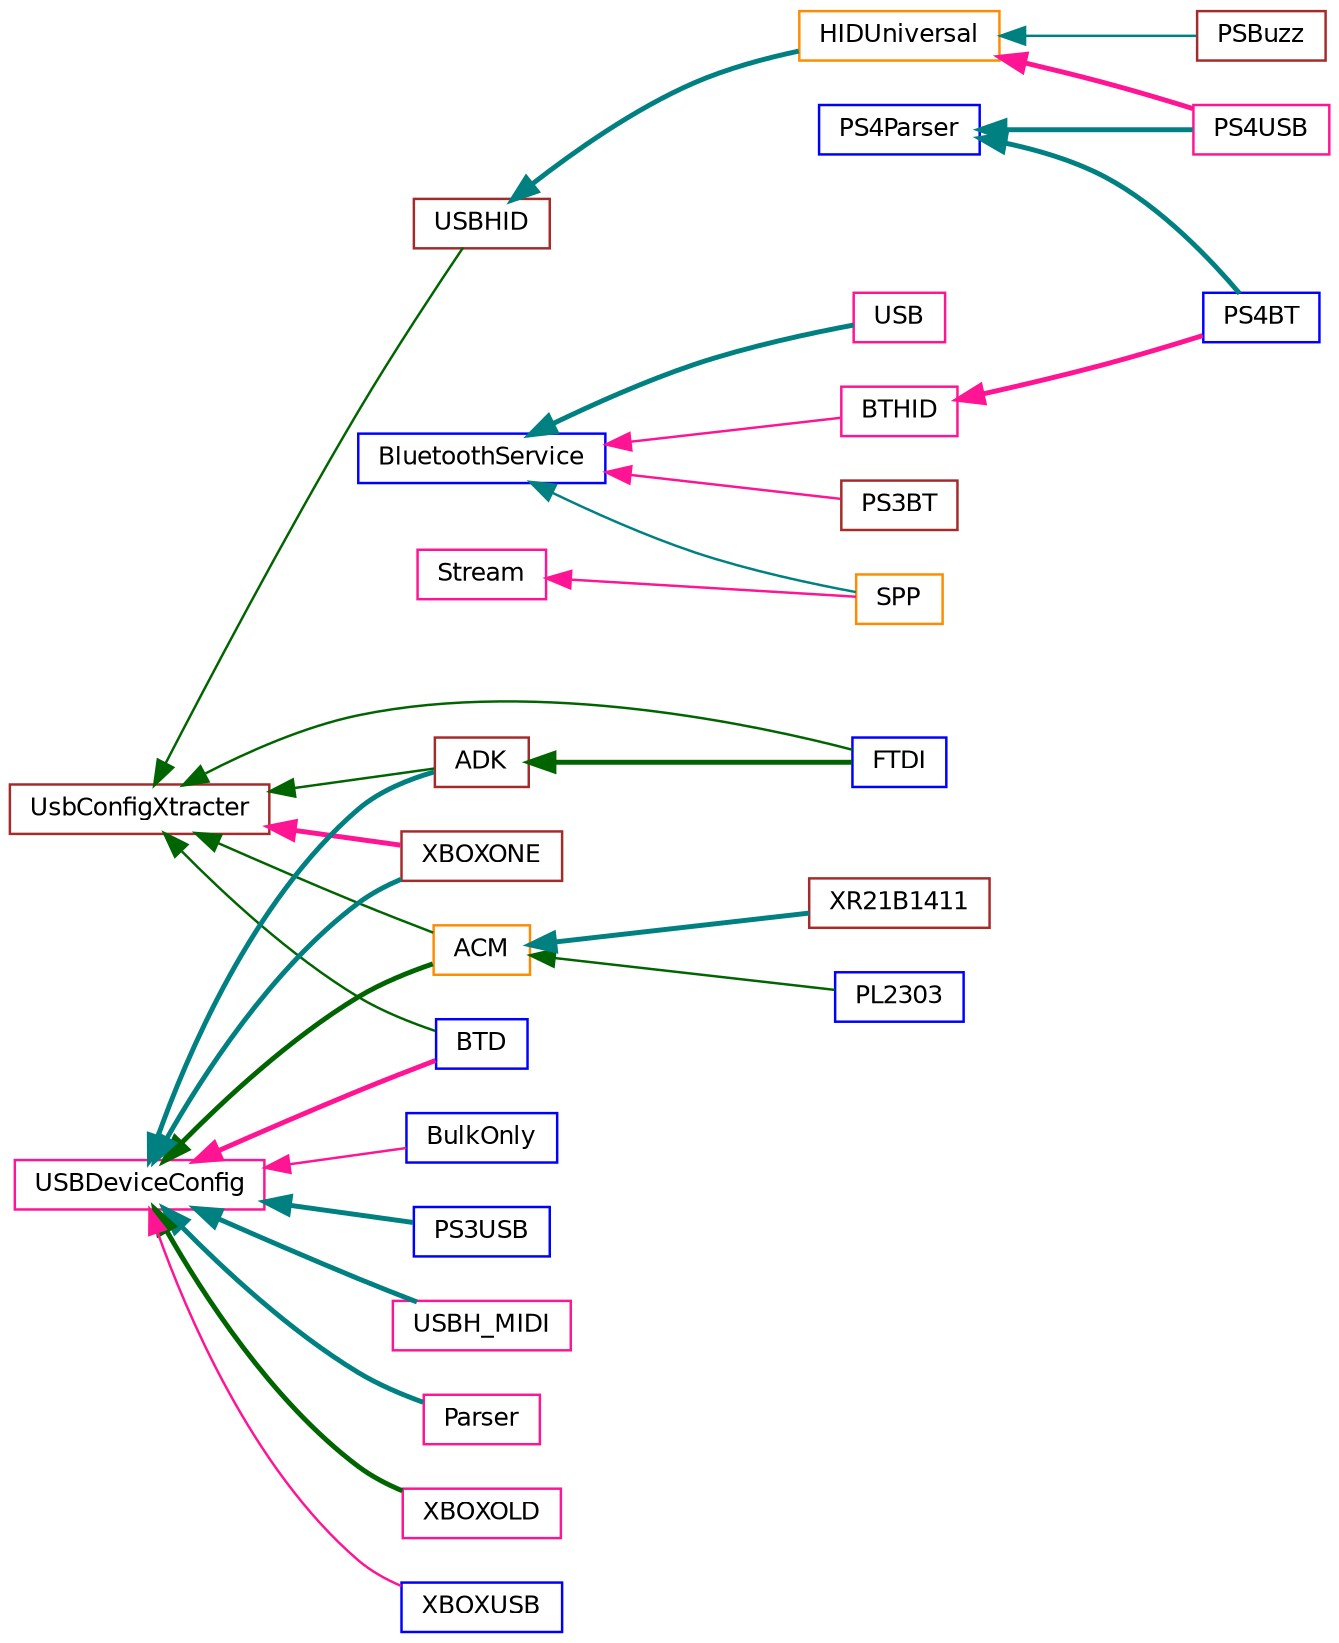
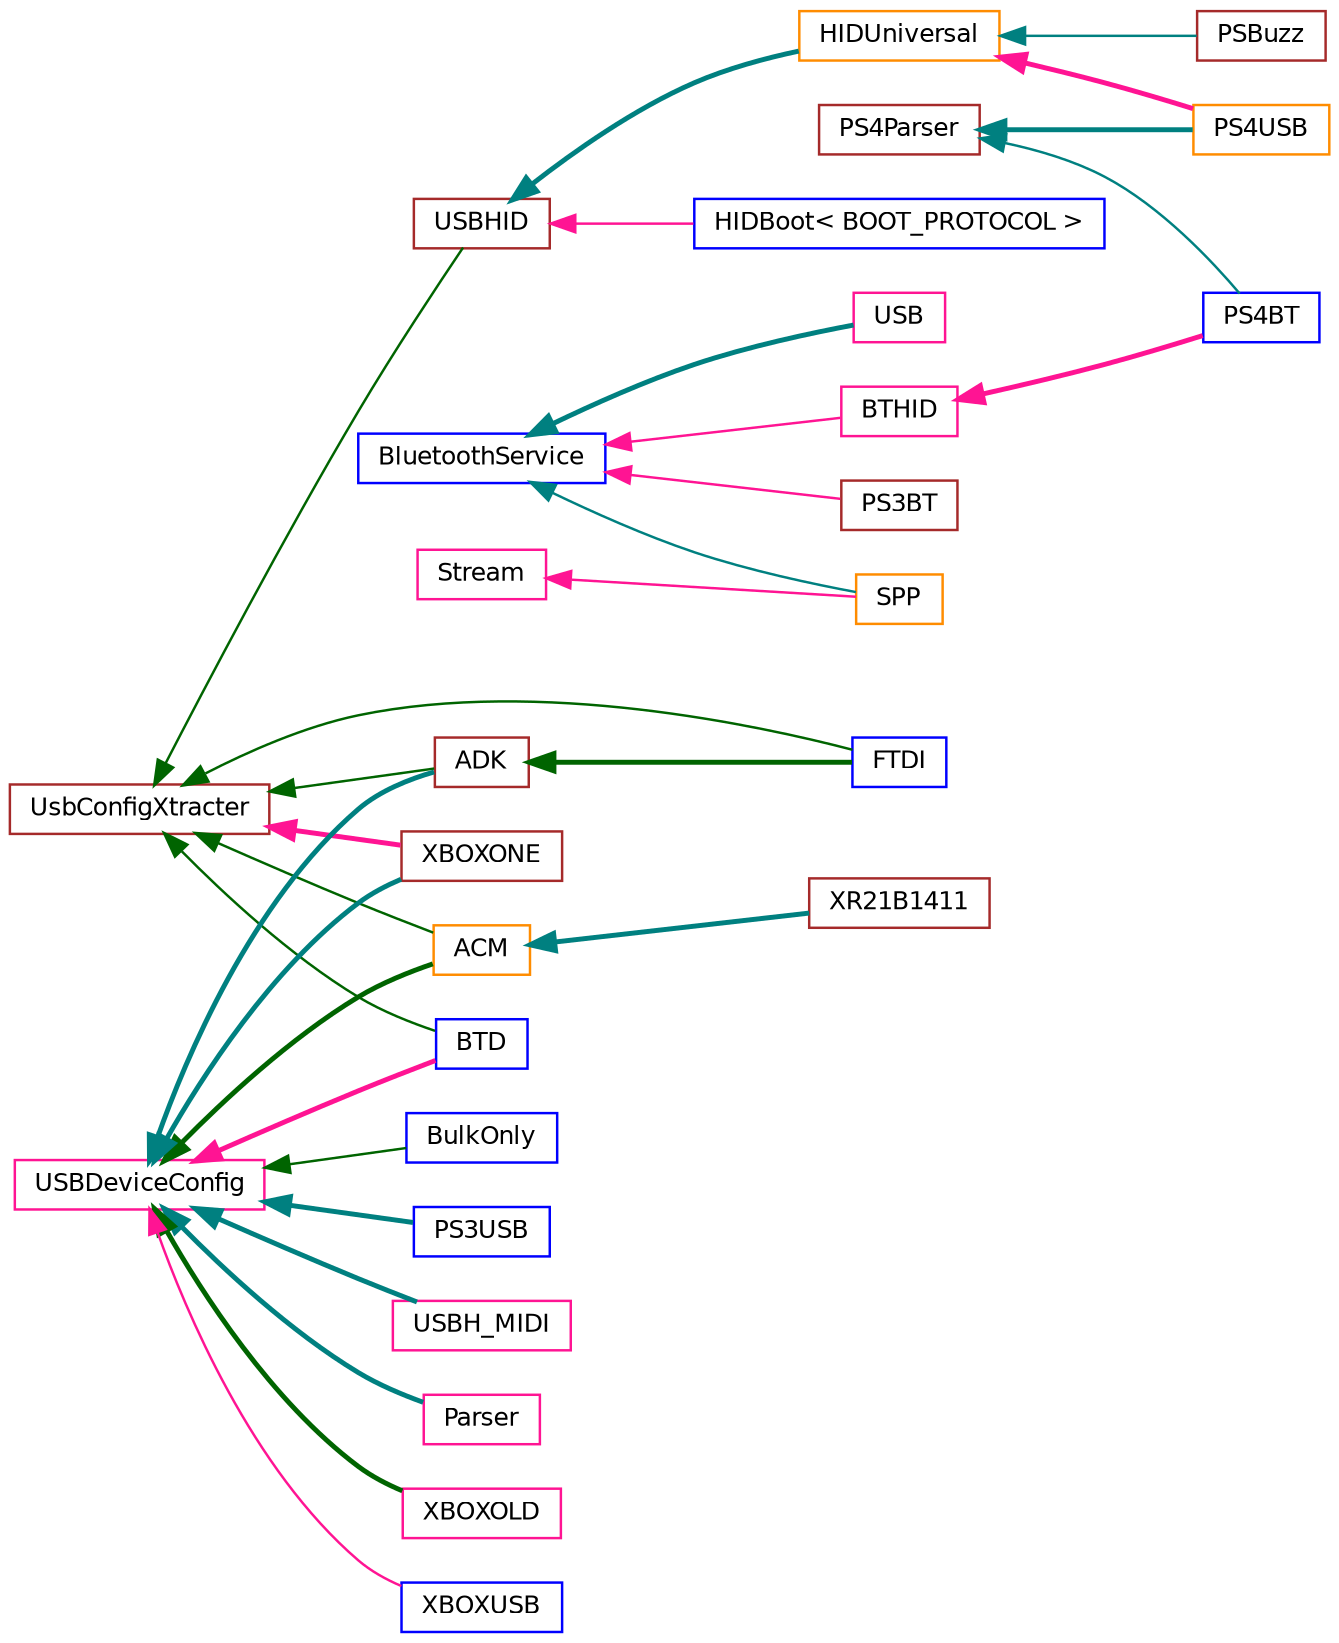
node "PS4Parser": color blue -> brown
node "PS4USB": color deeppink -> darkorange
edge "PS4BT" -> "PS4Parser": style bold -> solid
node "HIDBoot< BOOT_PROTOCOL >": added
node "PL2303": removed
edge "BulkOnly" -> "USBDeviceConfig": color deeppink -> darkgreen
